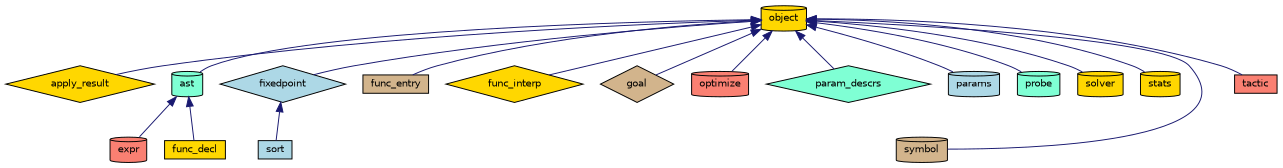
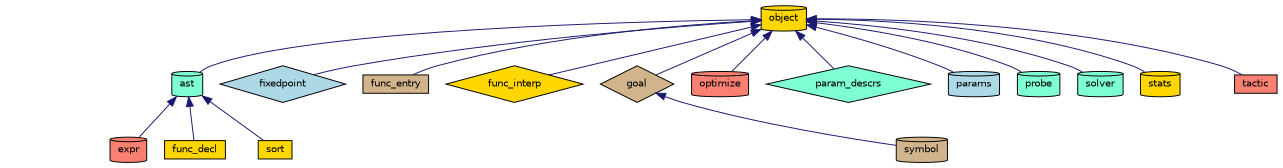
edge "symbol" -> "object": now "symbol" -> "goal"
node "apply_result": removed
node "solver": fillcolor gold -> aquamarine
edge "sort" -> "fixedpoint": now "sort" -> "ast"
node "sort": fillcolor lightblue -> gold
